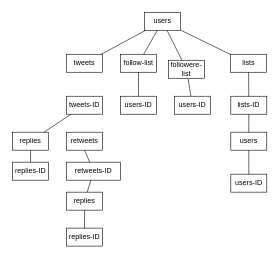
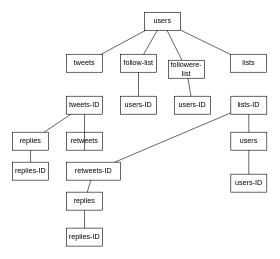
edge "lists" -- "lists-ID": now "retweets-ID" -- "lists-ID"
edge "retweets" -- "retweets-ID": now "retweets" -- "tweets-ID"
